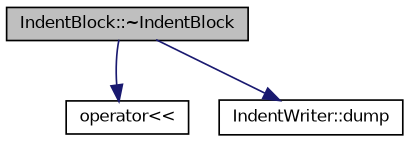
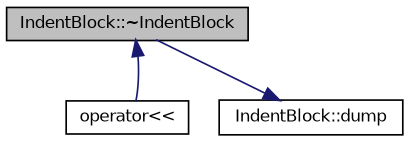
edge "IndentBlock::~IndentBlock" -> "operator<<": reversed
node "IndentWriter::dump": label "IndentWriter::dump" -> "IndentBlock::dump"
